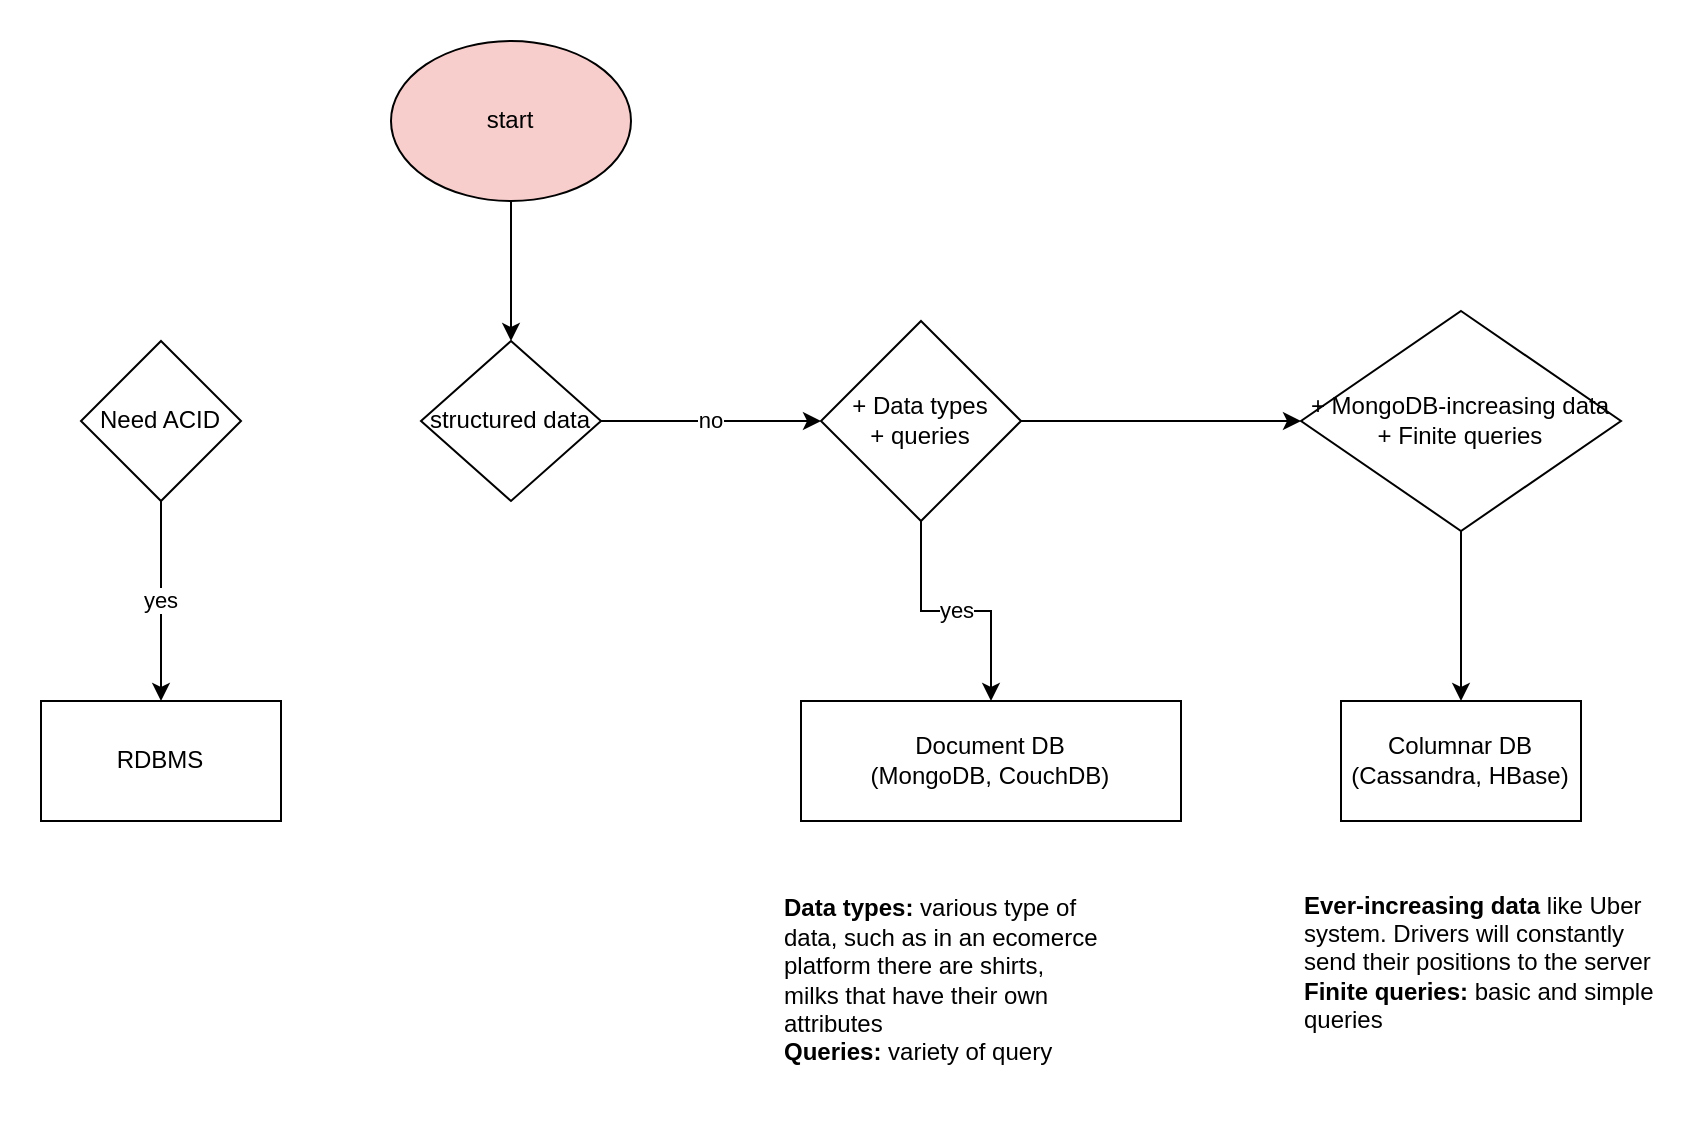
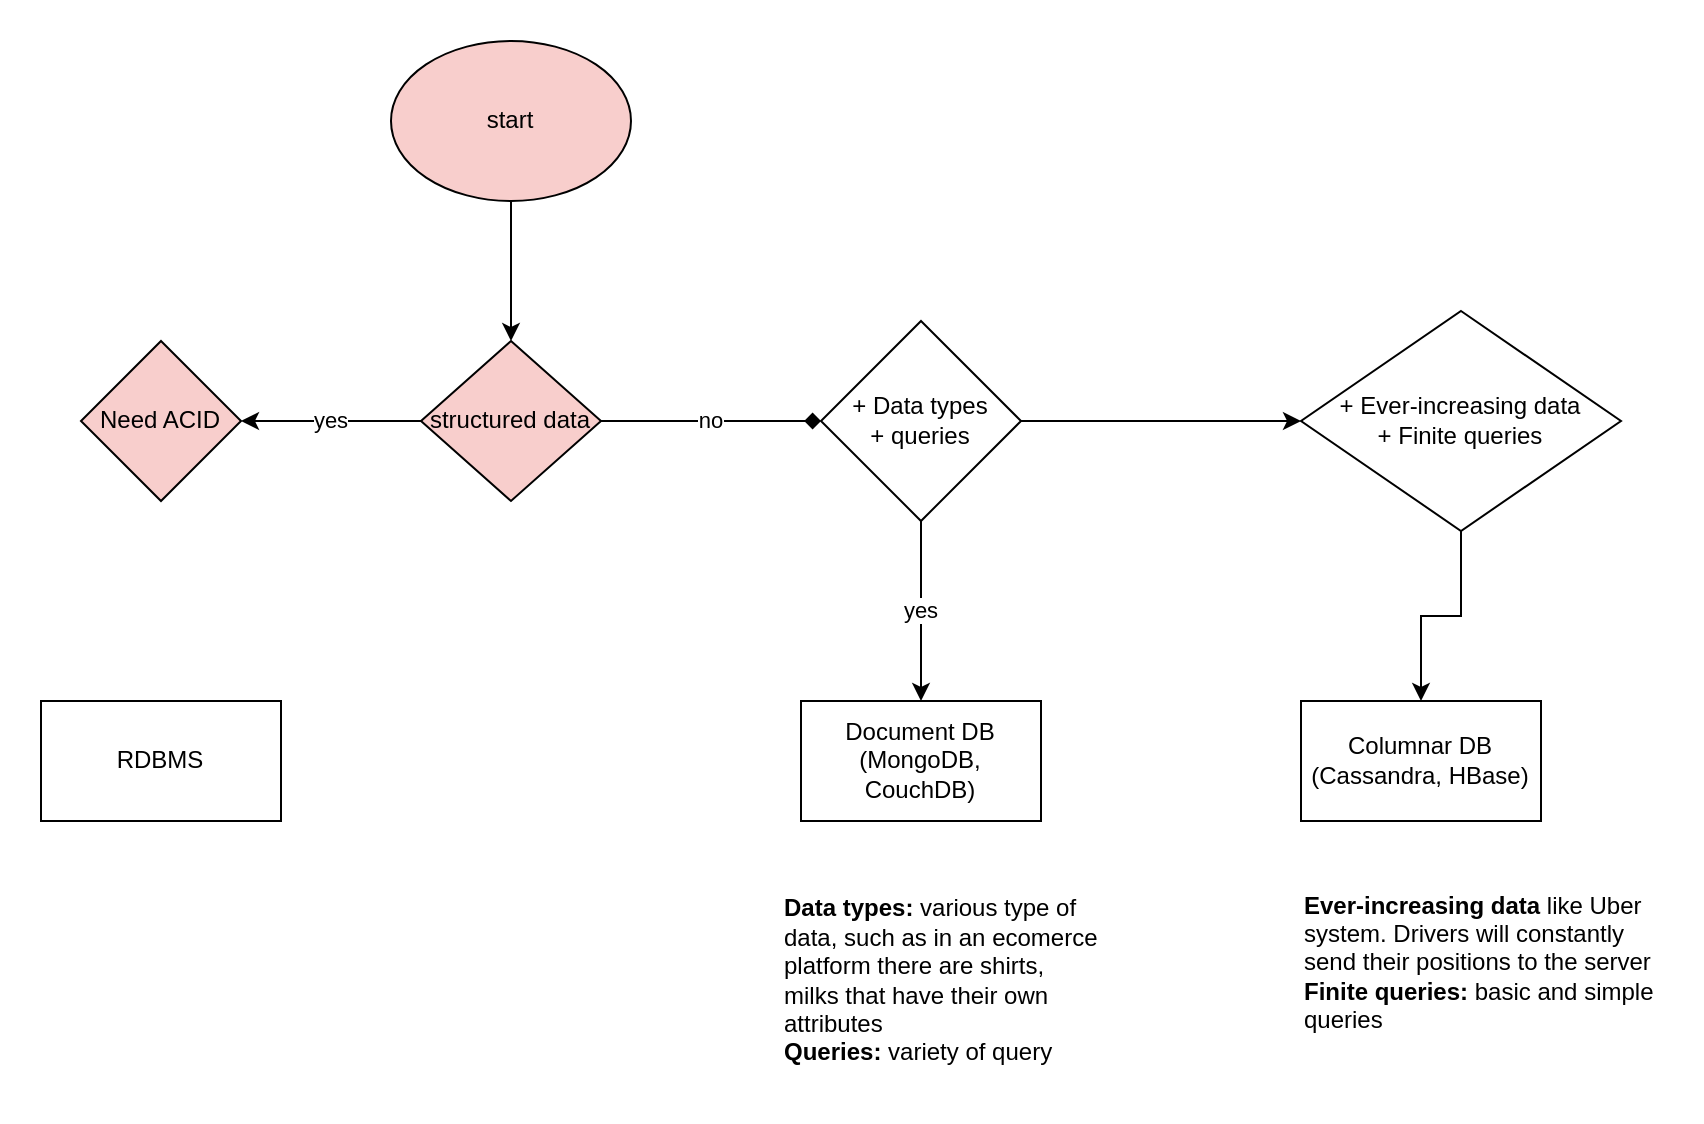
node "Need ACID": fillcolor #ffffff -> #f8cecc
edge "structured data" -> "Need ACID": added, label "yes"
node "structured data": fillcolor #ffffff -> #f8cecc
edge "structured data" -> "+ Data types + queries": arrowhead classic -> diamond
node "+ MongoDB-increasing data + Finite queries": label "+ MongoDB-increasing data + Finite queries" -> "+ Ever-increasing data + Finite queries"
edge "Need ACID" -> "RDBMS": removed, label "yes"
node "Document DB (MongoDB, CouchDB)": size 380x120 -> 240x120
node "Columnar DB (Cassandra, HBase)": moved (1461, 761) -> (1421, 761)
